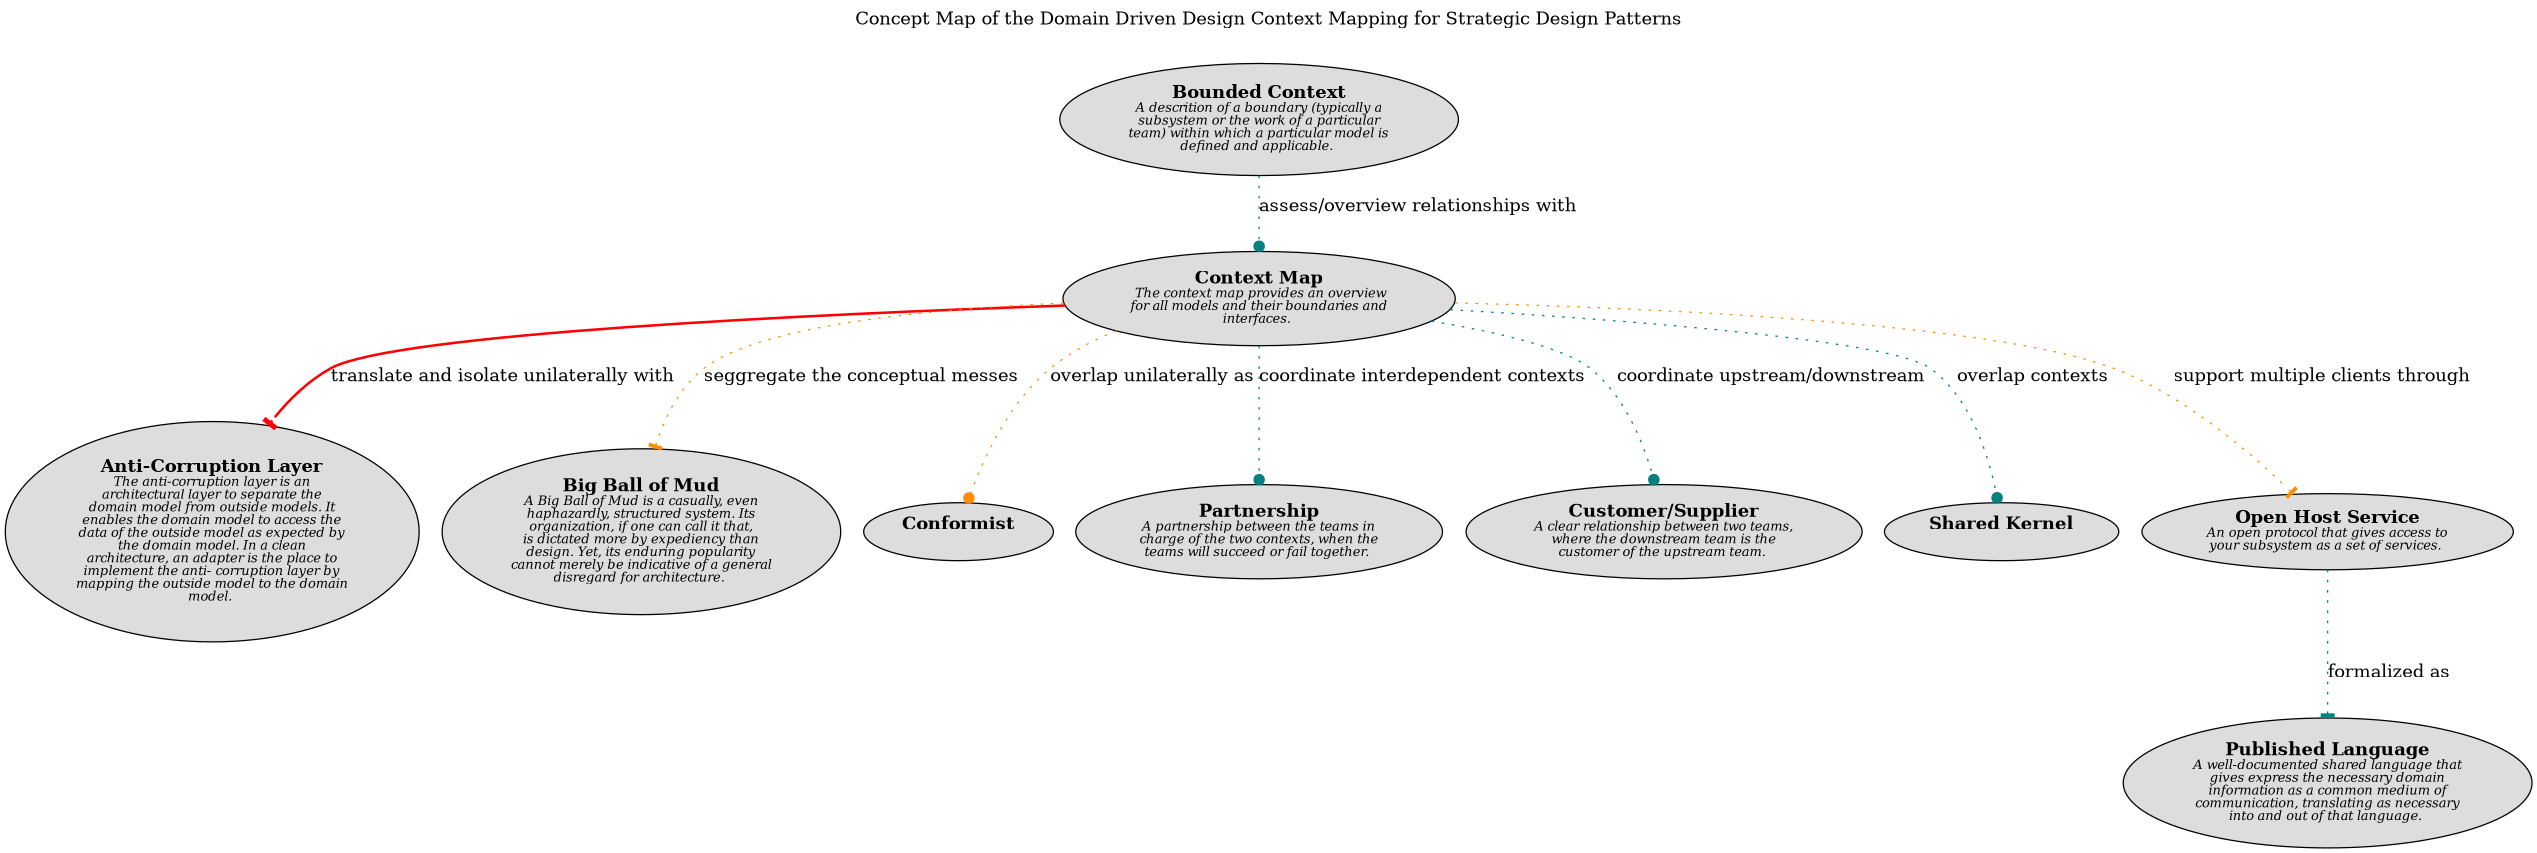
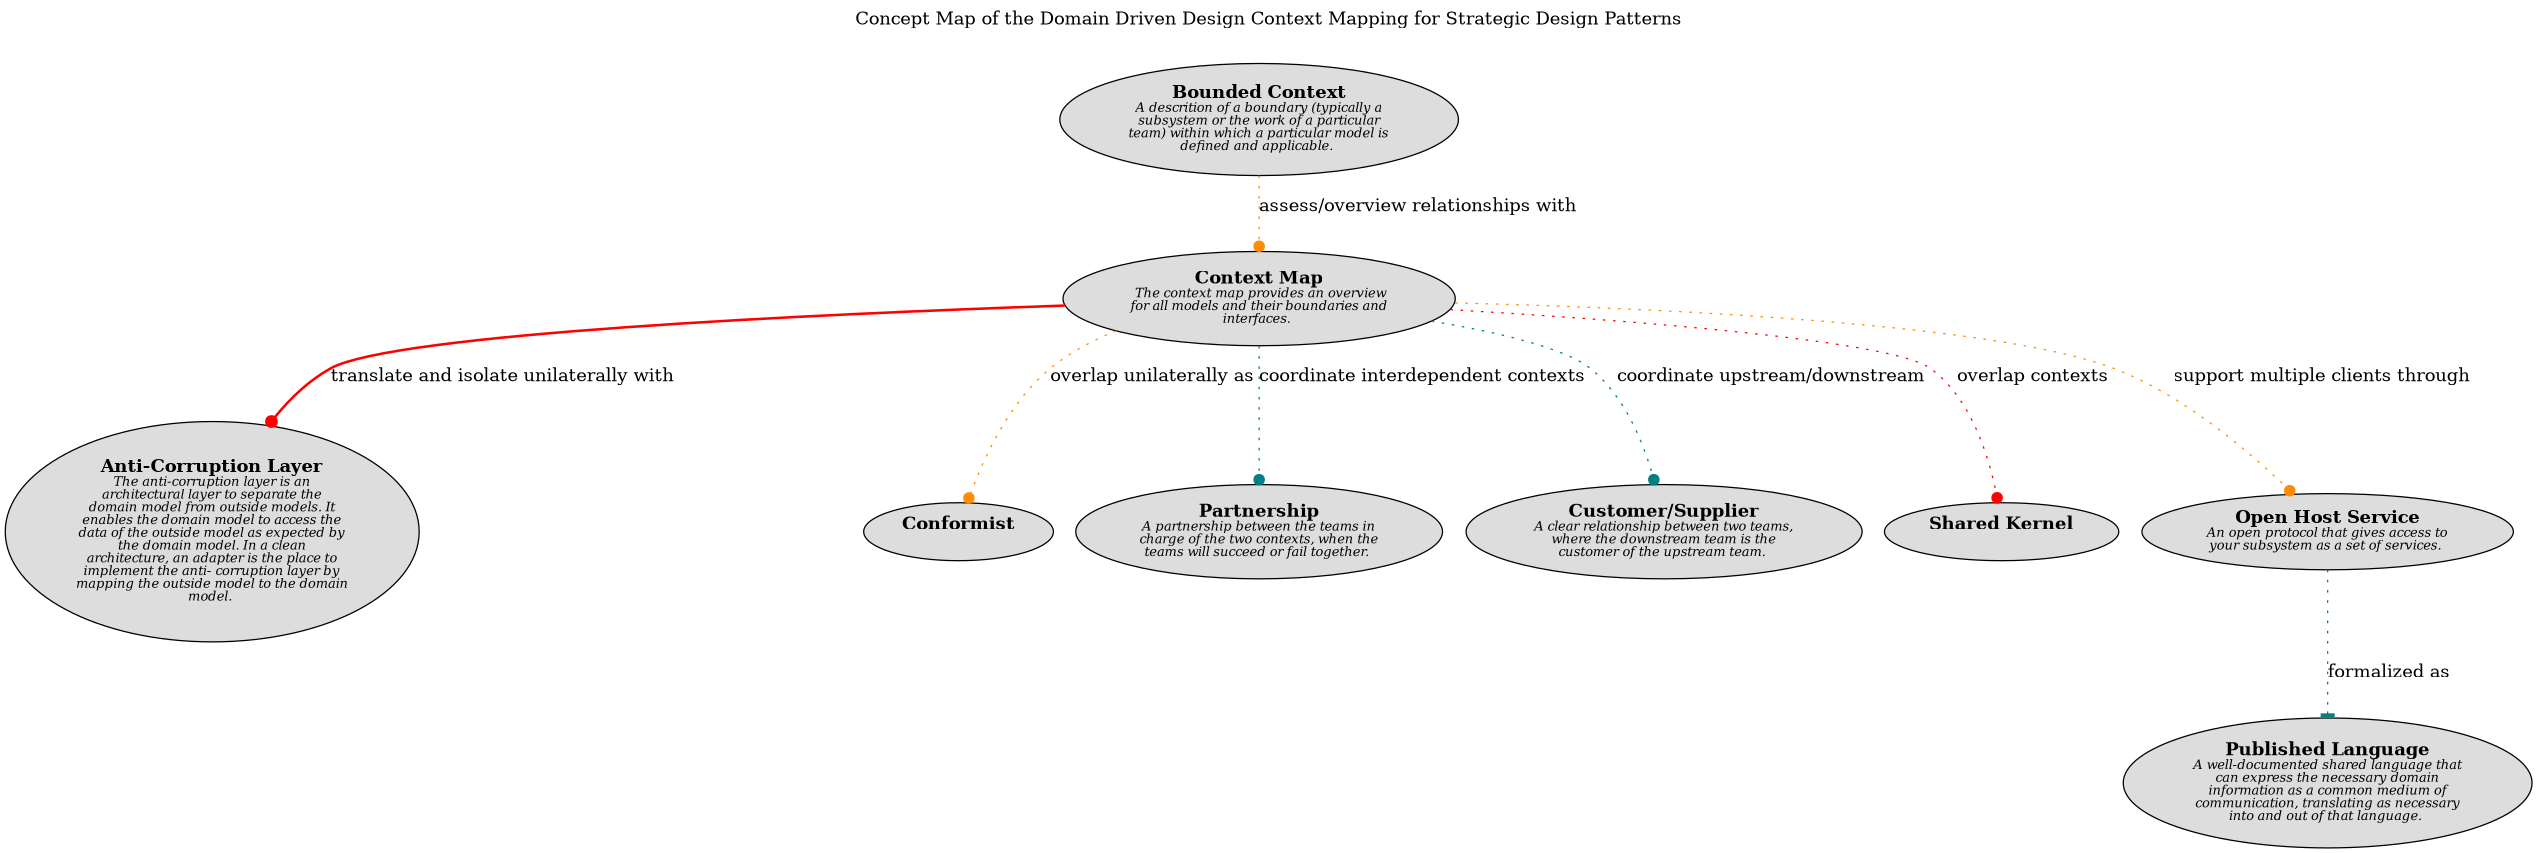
edge "Bounded Context" -> "Context Map": color teal -> darkorange
edge "Context Map" -> "Anti-Corruption Layer": arrowhead tee -> dot
edge "Context Map" -> "Open Host Service": arrowhead tee -> dot
edge "Context Map" -> "Shared Kernel": color teal -> red
node "Big Ball of Mud": removed
node "Published Language": text "gives express the necessary domain" -> "can express the necessary domain"
